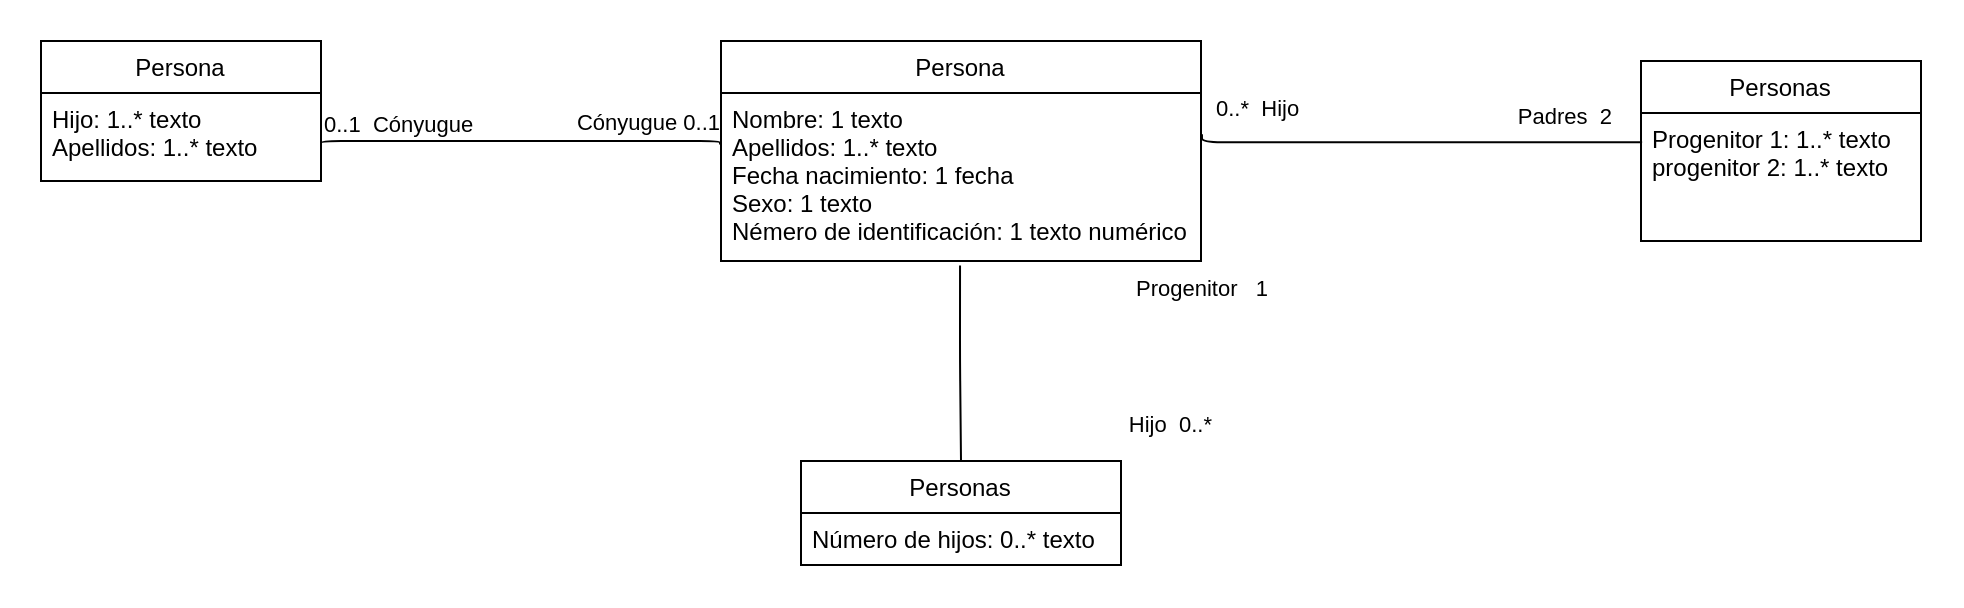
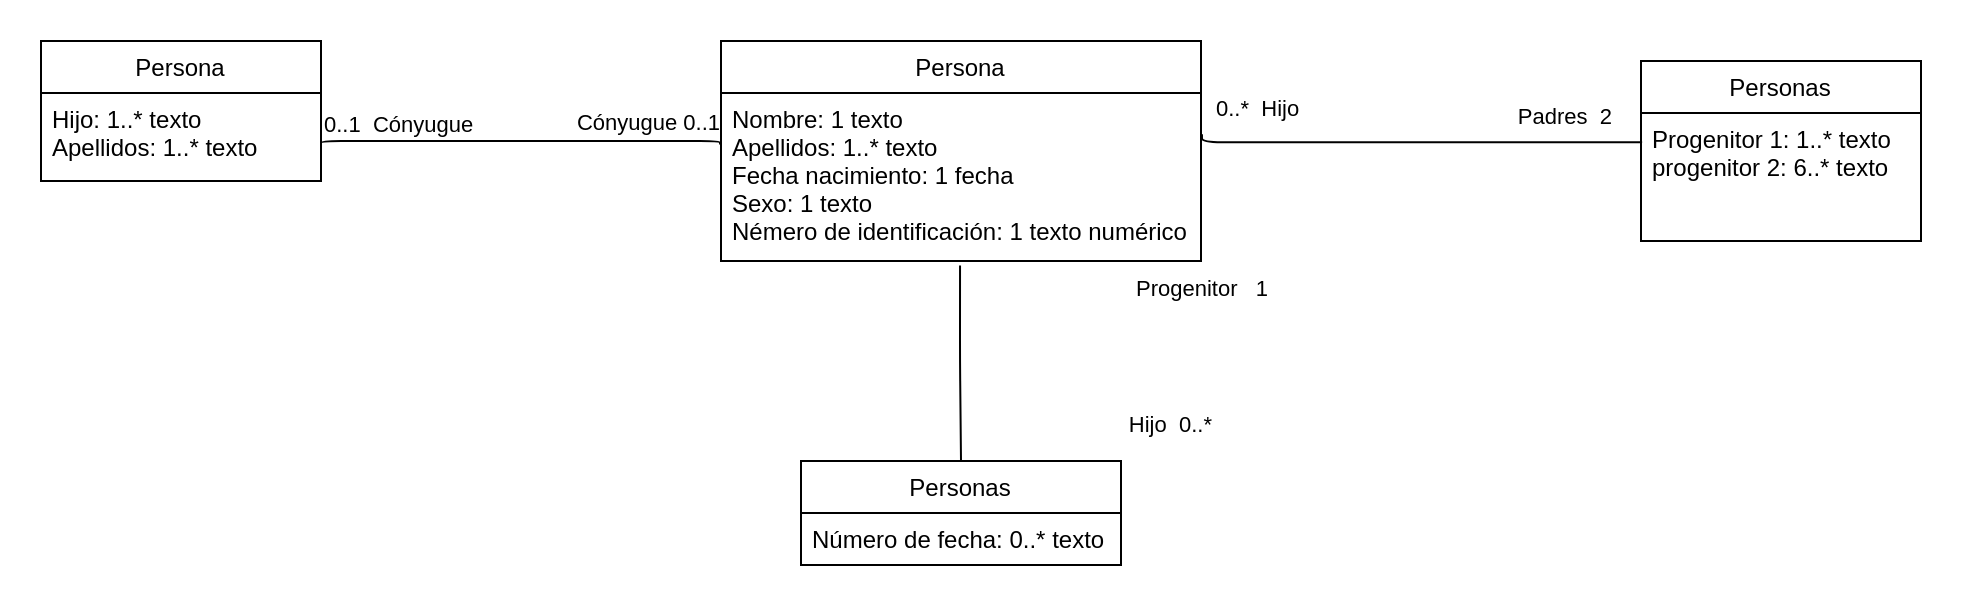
node "Progenitor 1: 1..* texto progenitor 2: 1..* texto": label "Progenitor 1: 1..* texto progenitor 2: 1..* texto" -> "Progenitor 1: 1..* texto progenitor 2: 6..* texto"
node "Número de hijos: 0..* texto": label "Número de hijos: 0..* texto" -> "Número de fecha: 0..* texto"
